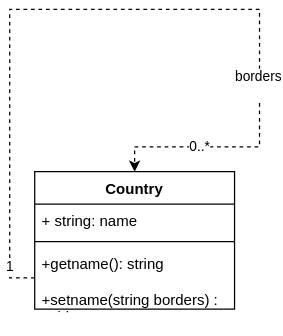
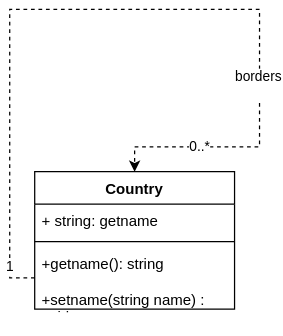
node "+ string: name": label "+ string: name" -> "+ string: getname"
node "+getname(): string +setname(string borders) : void": label "+getname(): string +setname(string borders) : void" -> "+getname(): string +setname(string name) : void"
